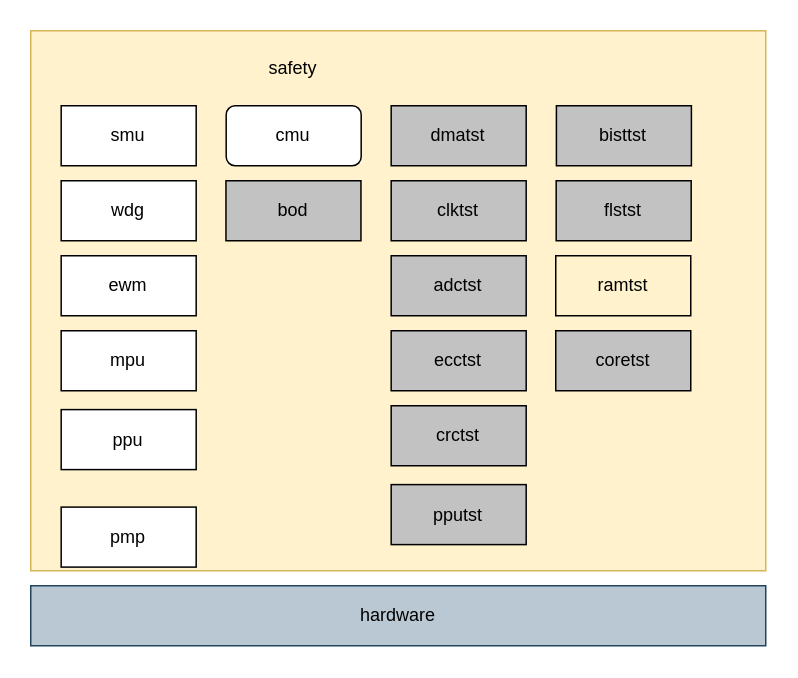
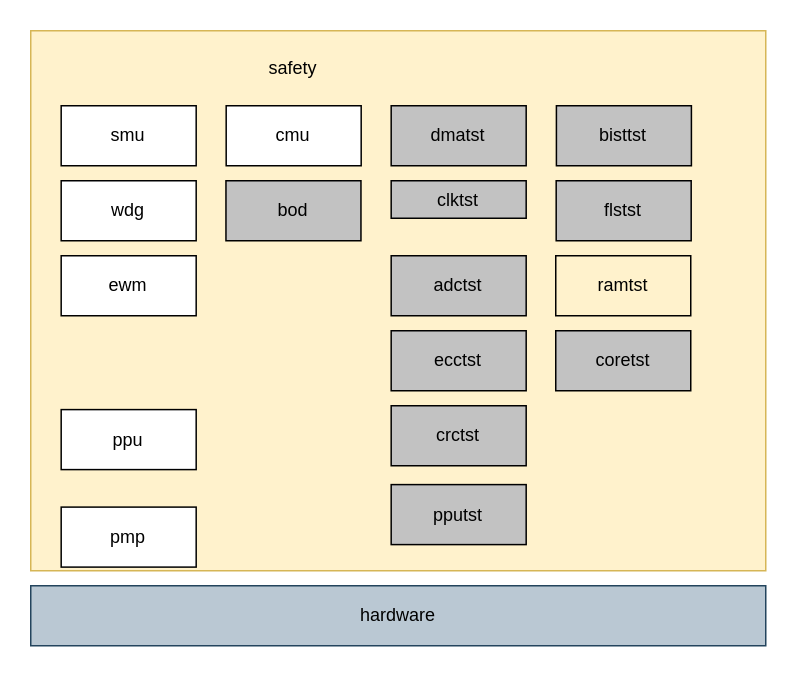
node "cmu": shape rounded rectangle -> rectangle
node "clktst": size 135x60 -> 135x38
node "mpu": removed
